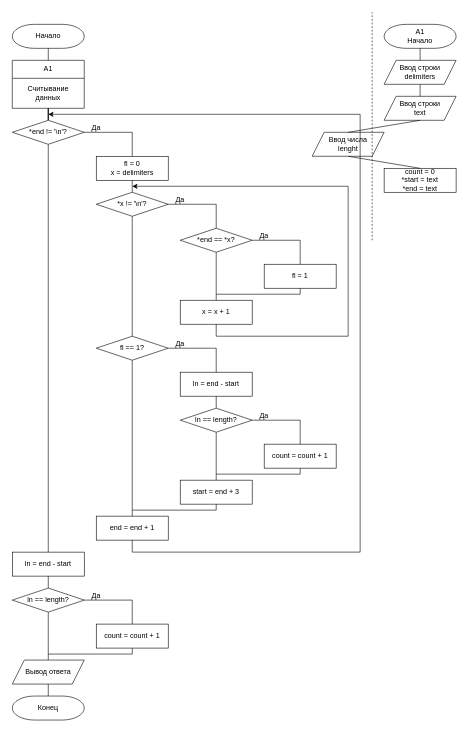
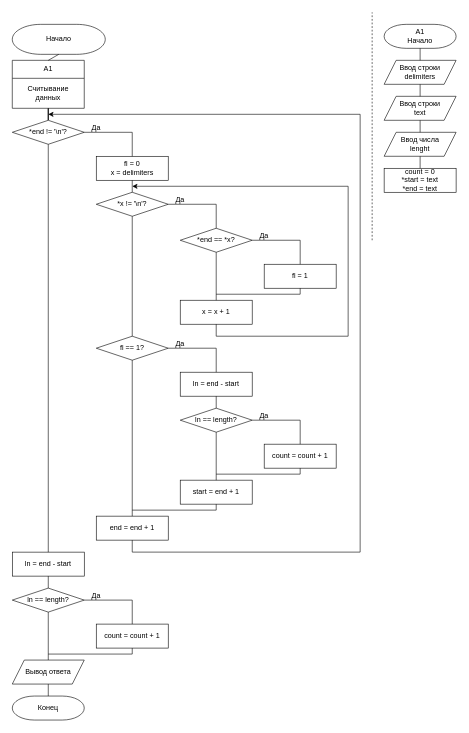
node "Начало": size 72x24 -> 93x30
node "Ввод числа lenght": moved (348, 144) -> (420, 144)
node "start = end + 3": label "start = end + 3" -> "start = end + 1"
